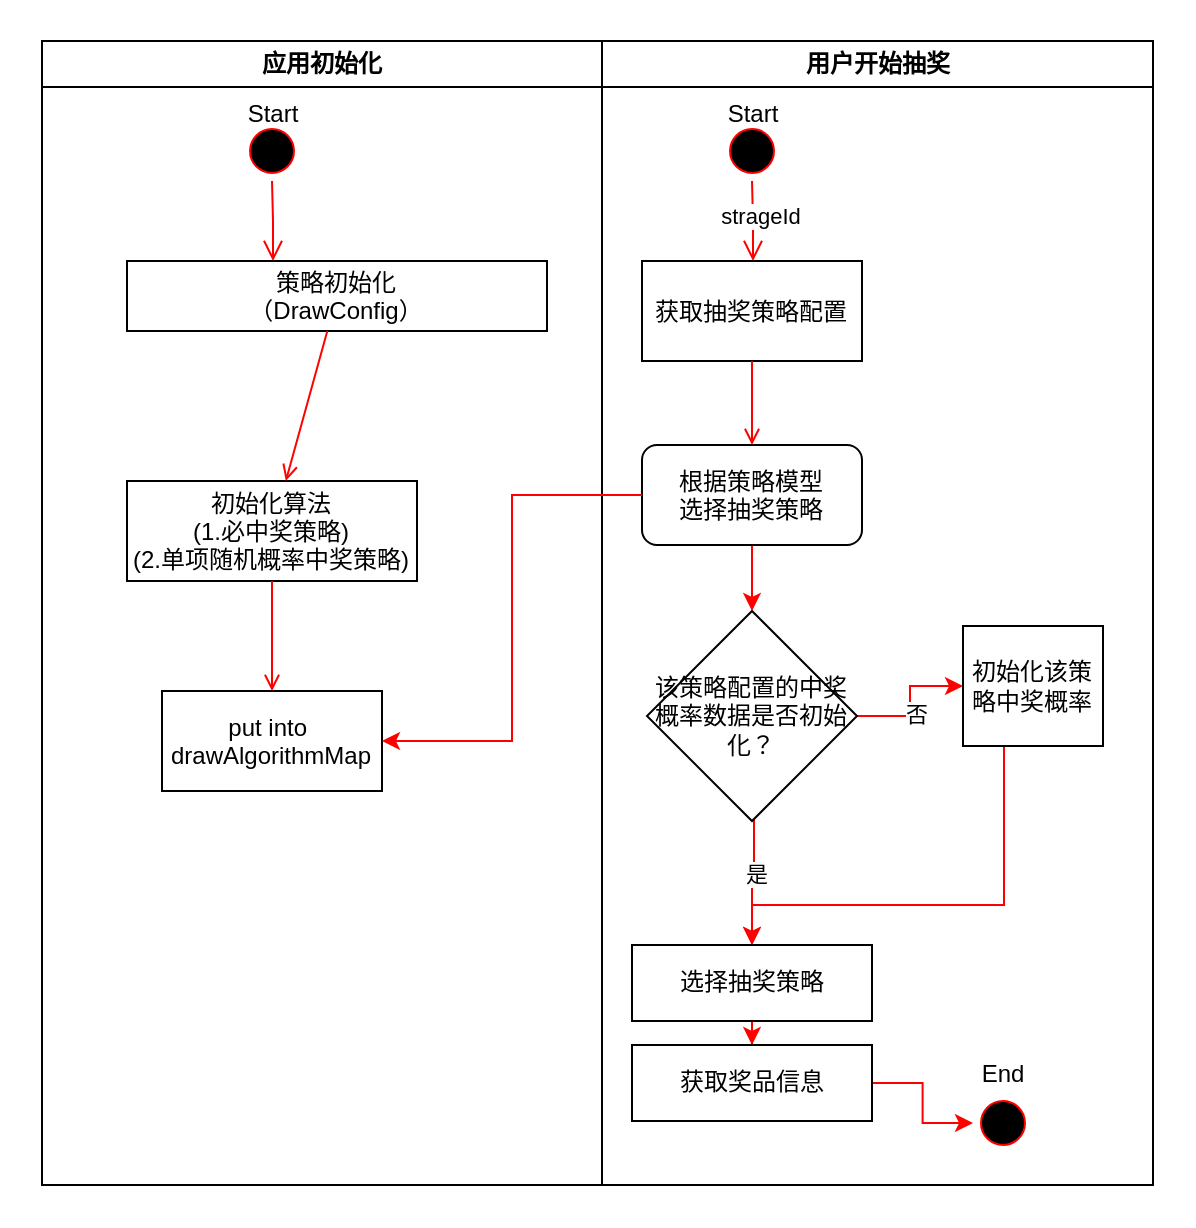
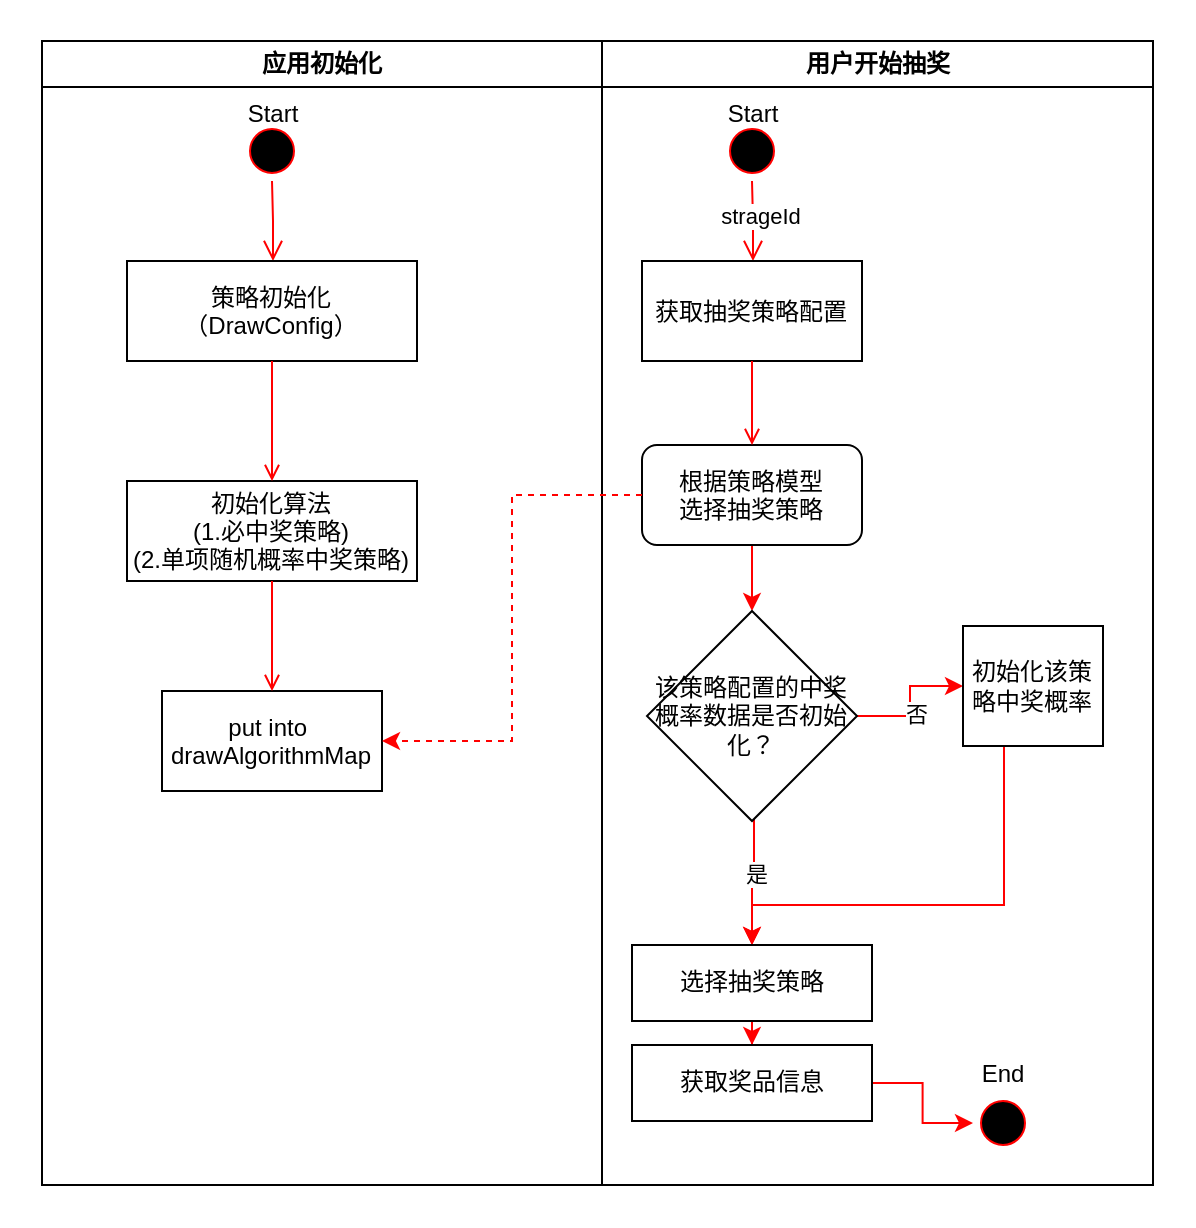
node "策略初始化 （DrawConfig）": size 420x70 -> 290x100
edge "根据策略模型 选择抽奖策略" -> "put into drawAlgorithmMap": style solid -> dashed
